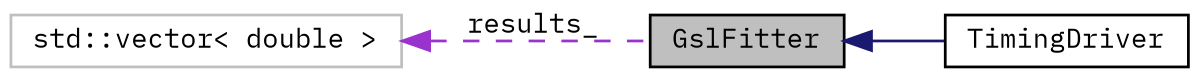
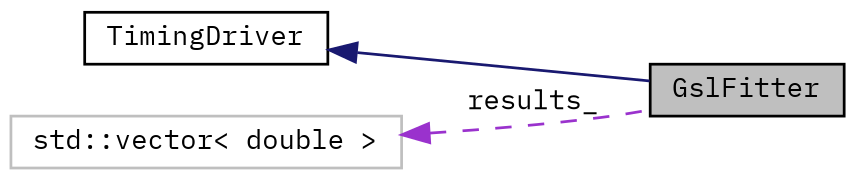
edge "TimingDriver" -> "GslFitter": reversed
